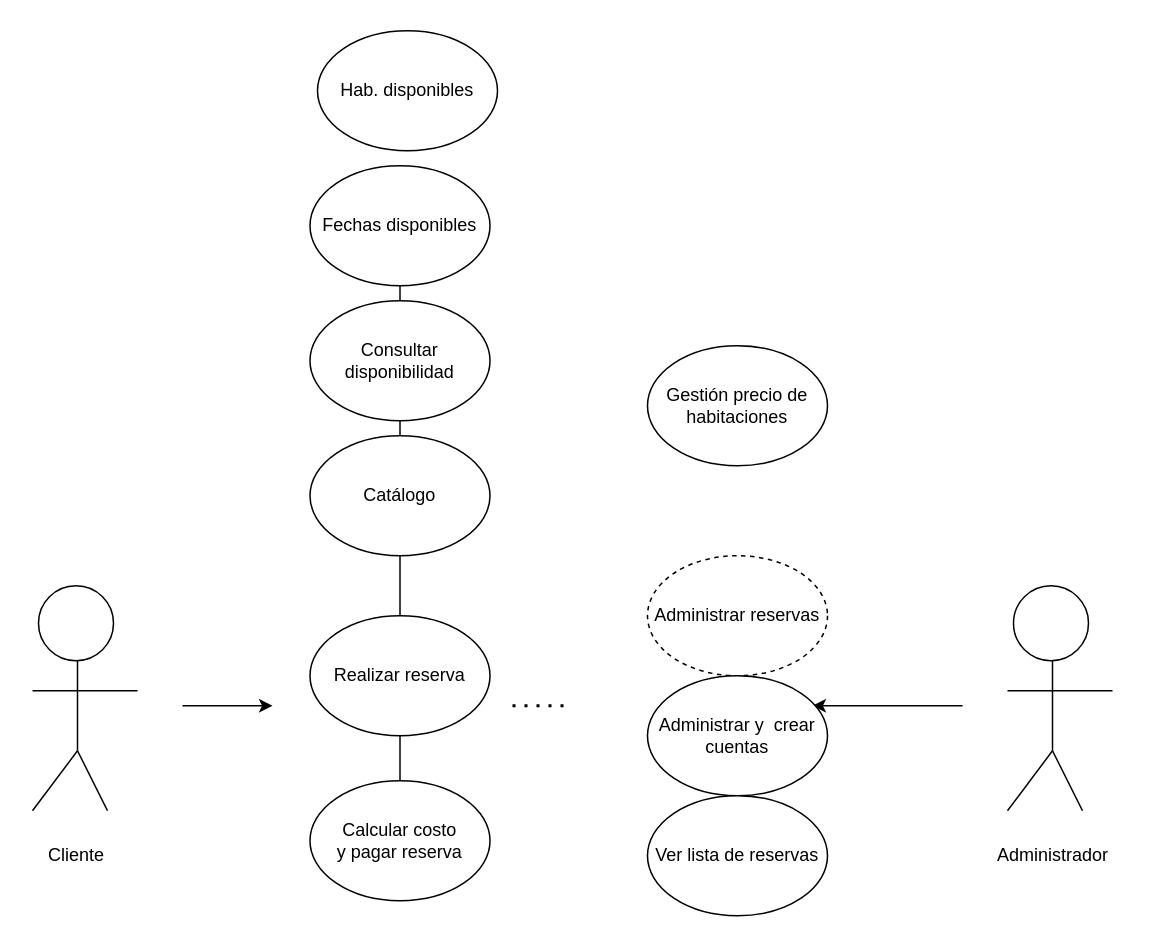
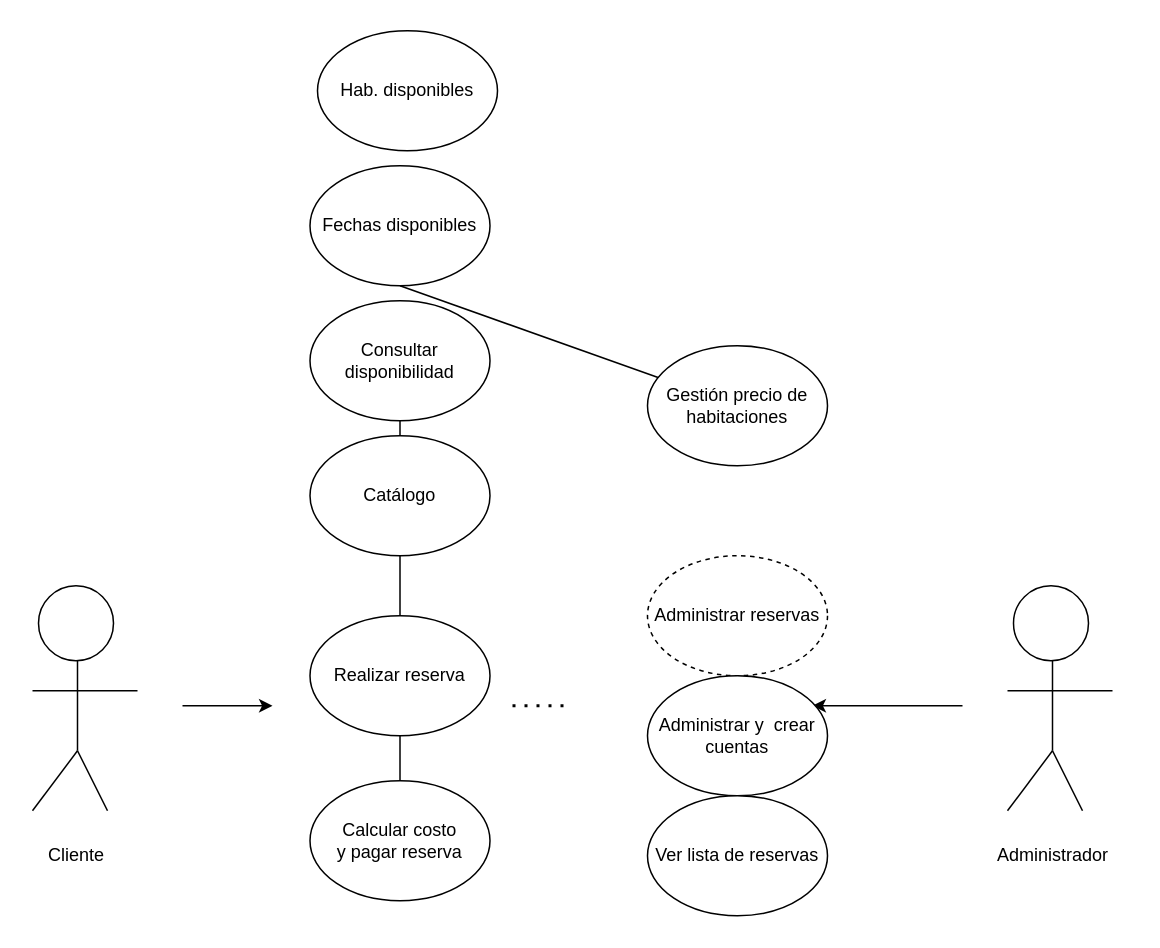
edge "Fechas disponibles" -- "Consultar disponibilidad": now "Fechas disponibles" -- "Gestión precio de habitaciones"
